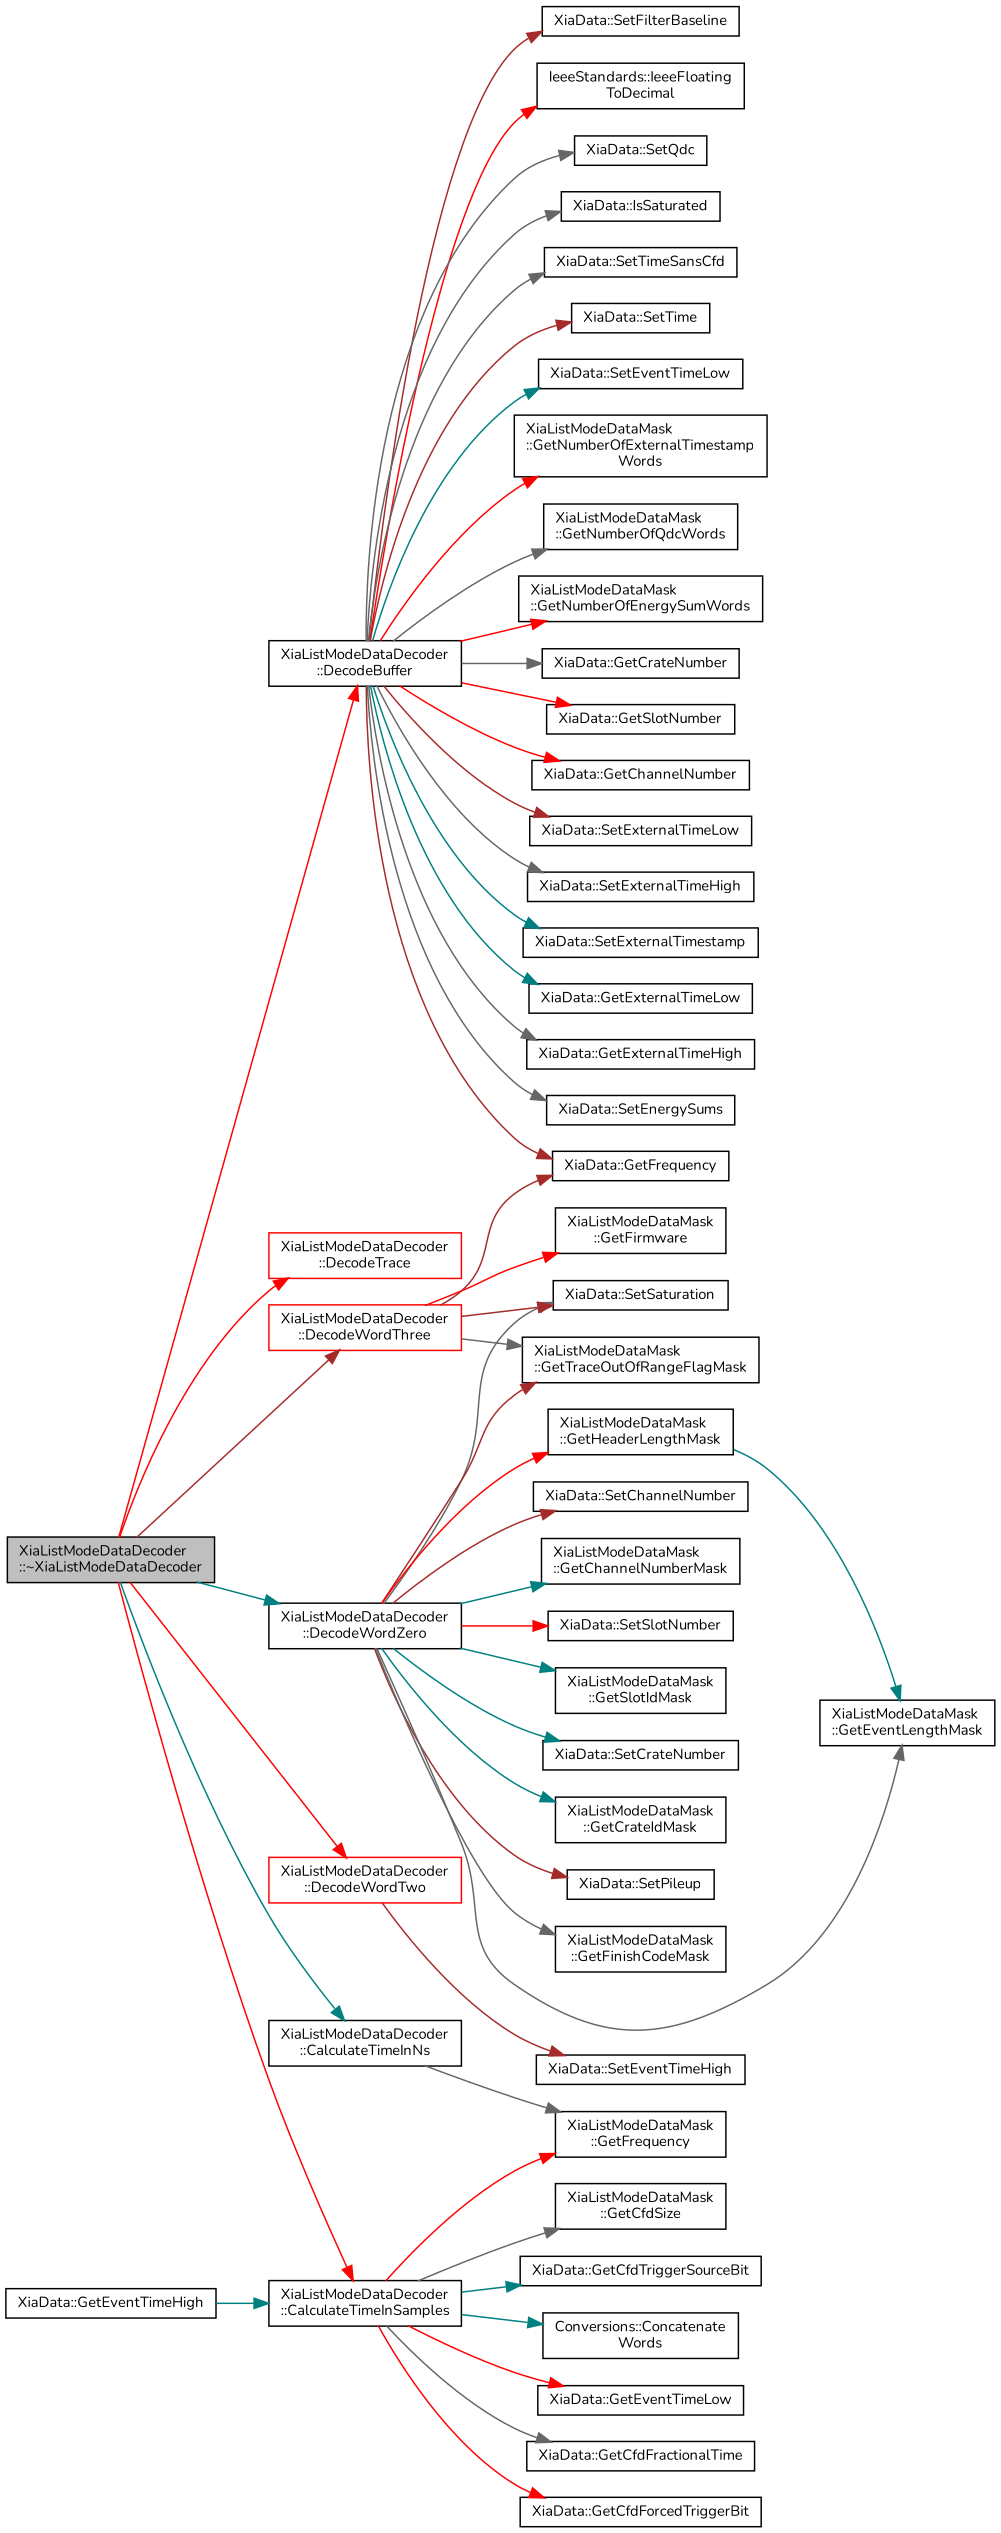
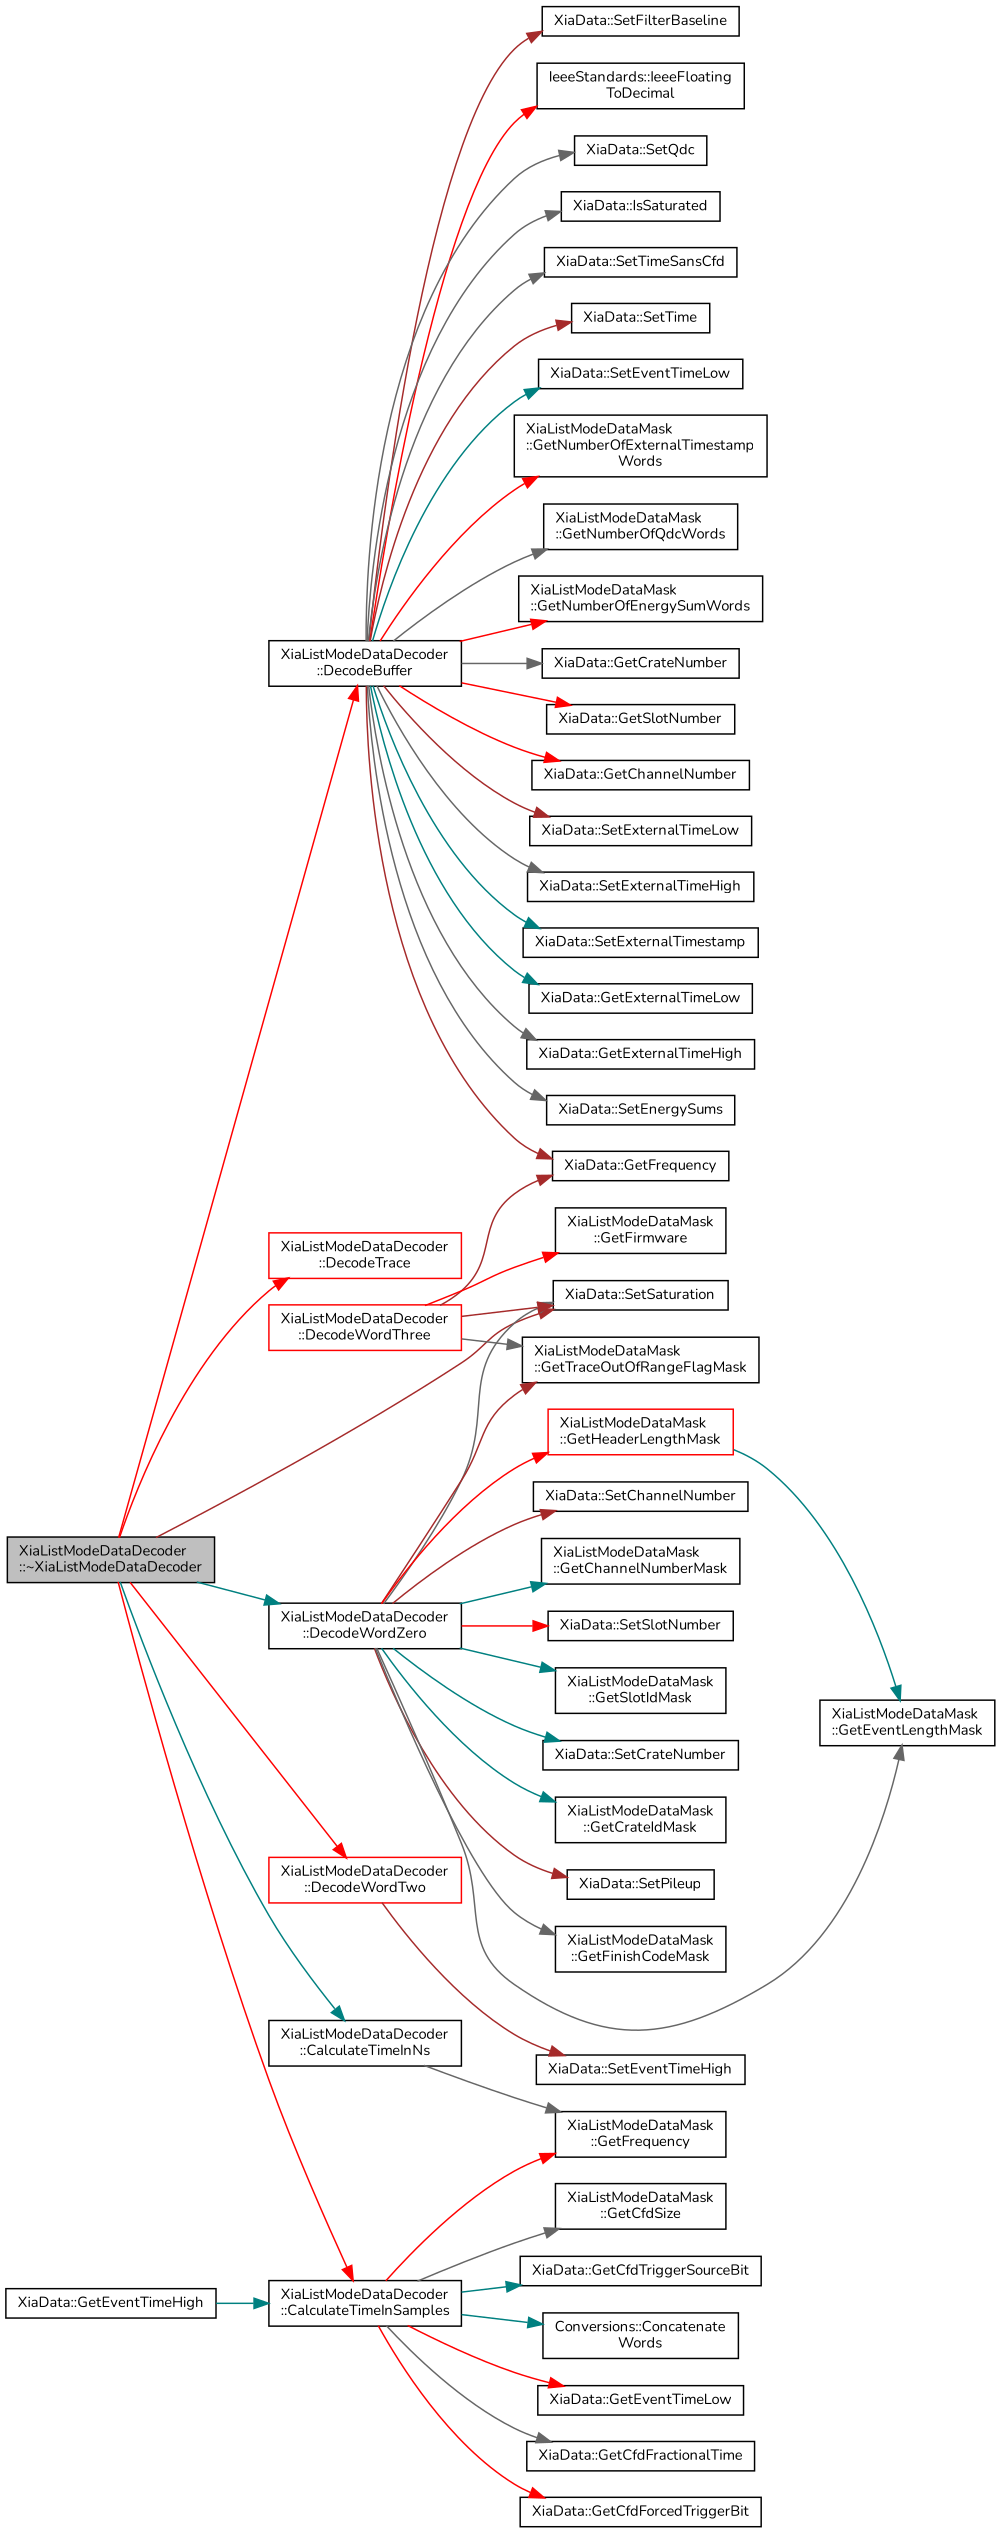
node "XiaListModeDataMask ::GetHeaderLengthMask": color black -> red
edge "XiaListModeDataDecoder ::~XiaListModeDataDecoder" -> "XiaListModeDataDecoder ::DecodeWordThree": now "XiaListModeDataDecoder ::~XiaListModeDataDecoder" -> "XiaData::SetSaturation"
